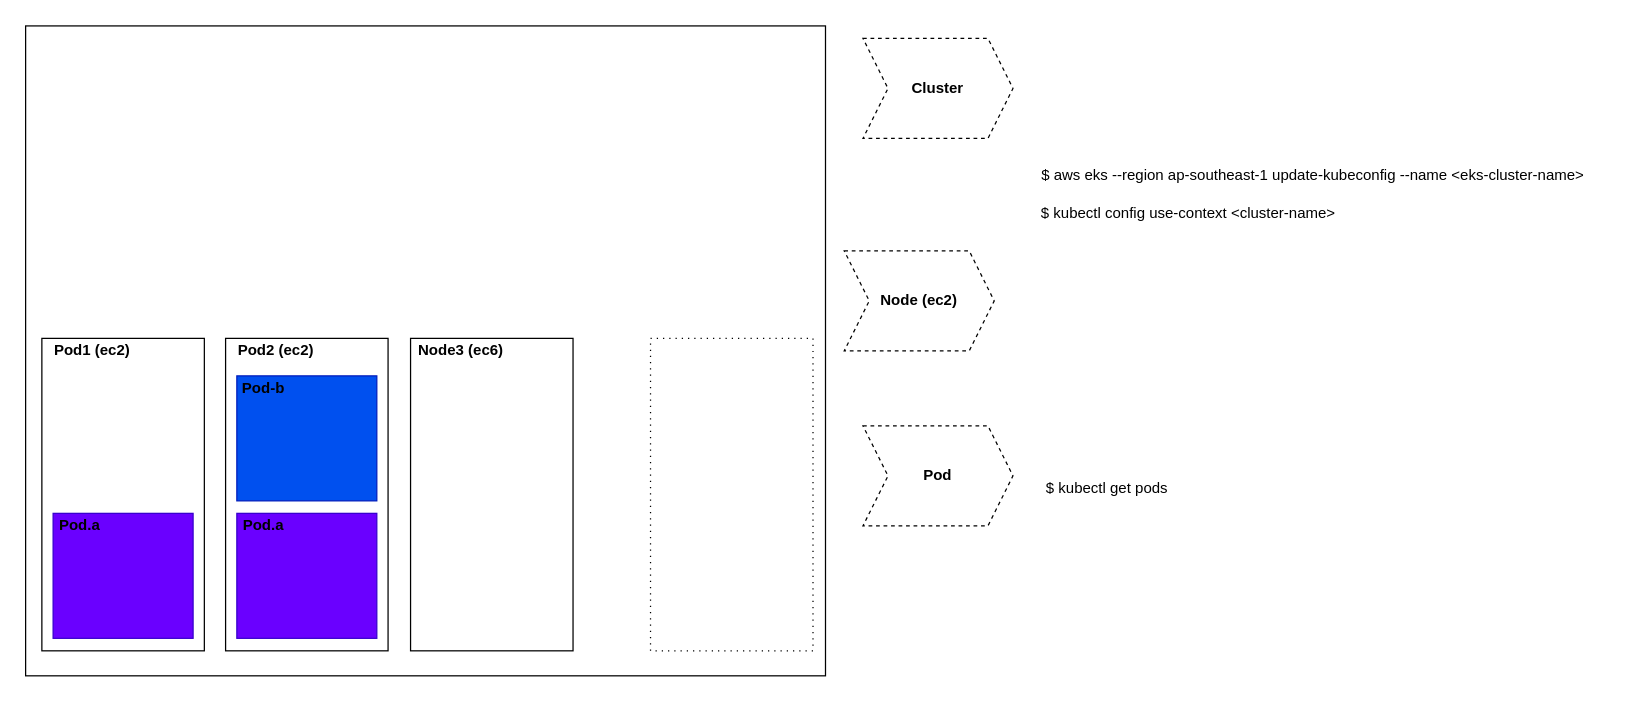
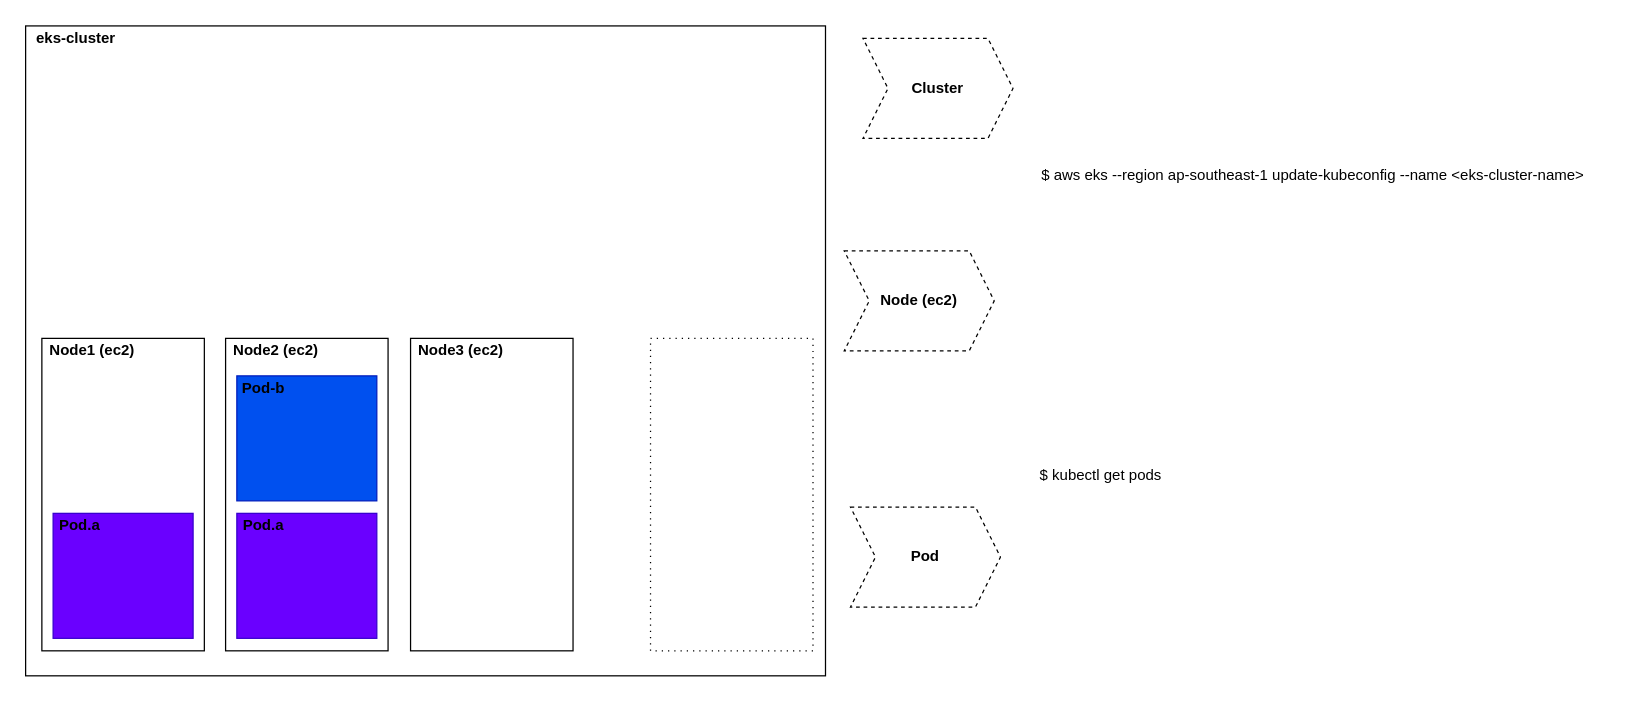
node "eks-cluster": added
node "$ kubectl config use-context <cluster-name>": removed
node "Pod1 (ec2)": label "Pod1 (ec2)" -> "Node1 (ec2)"
node "Pod2 (ec2)": label "Pod2 (ec2)" -> "Node2 (ec2)"
node "Node3 (ec6)": label "Node3 (ec6)" -> "Node3 (ec2)"
node "Pod": moved (938, 476) -> (926, 557)
node "$ kubectl get pods": moved (1107, 488) -> (1101, 476)
